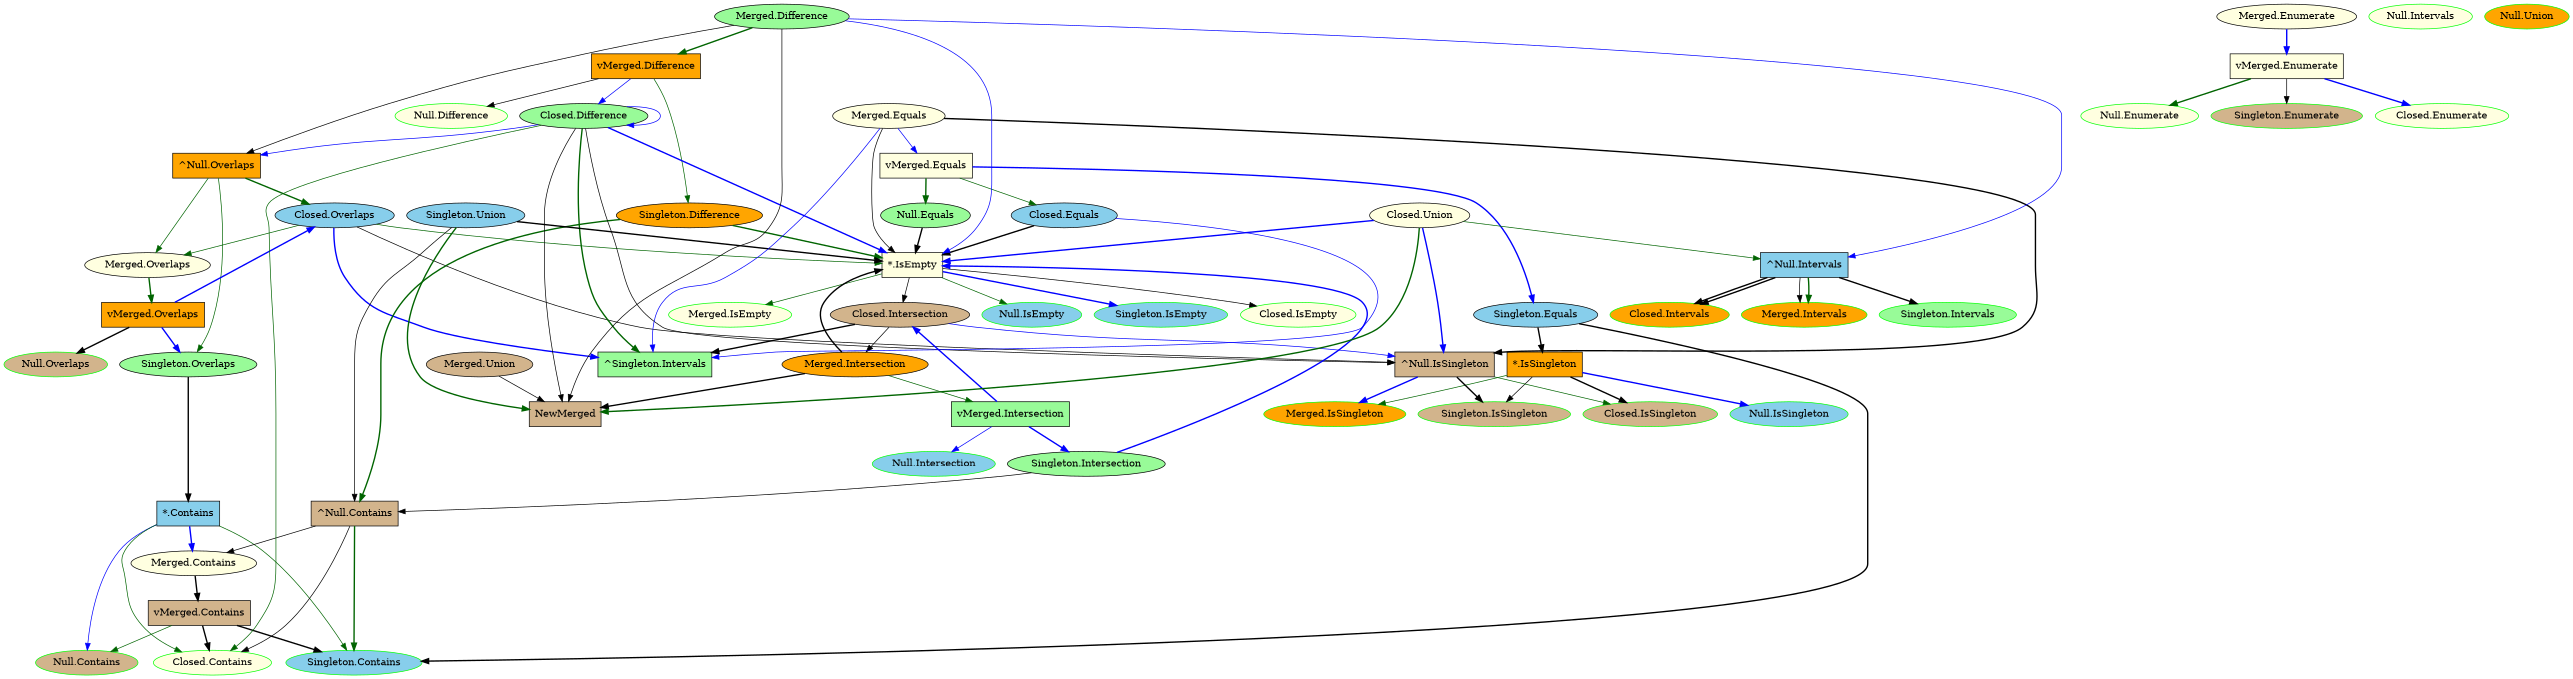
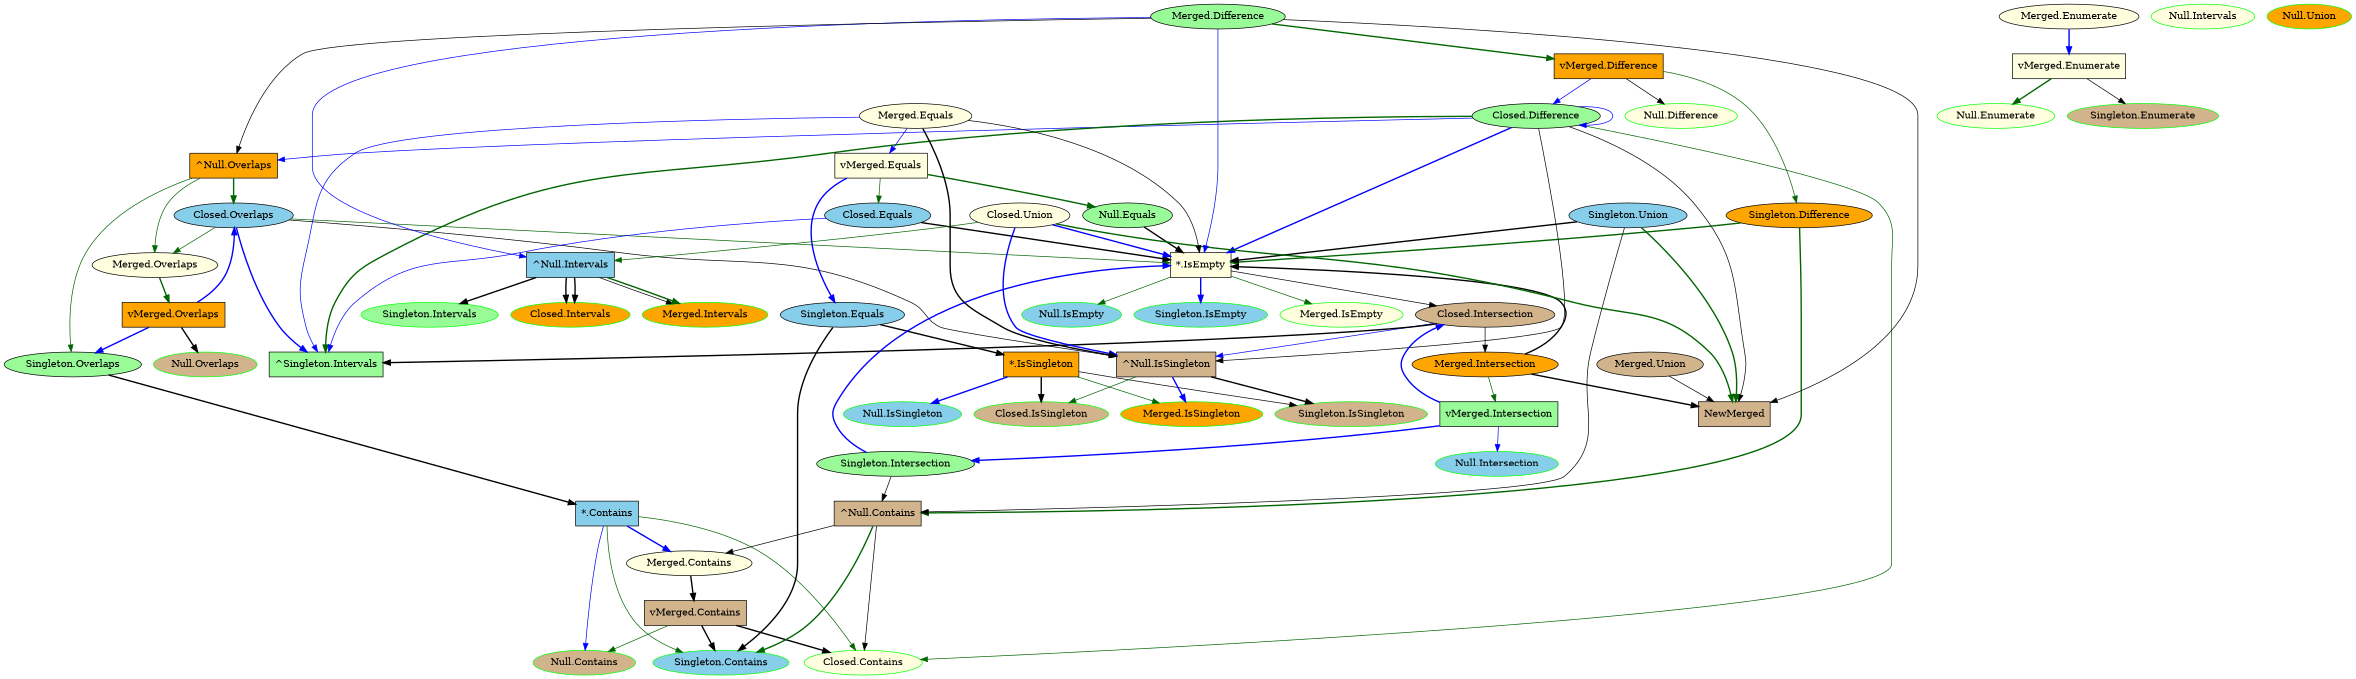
node "Closed.Enumerate": removed
node "Closed.IsEmpty": removed
